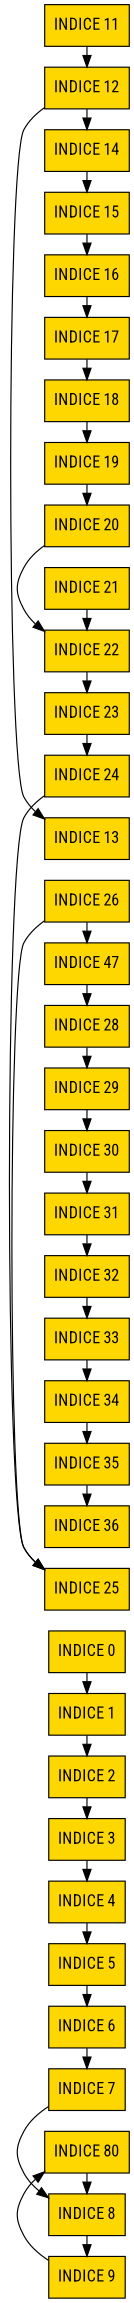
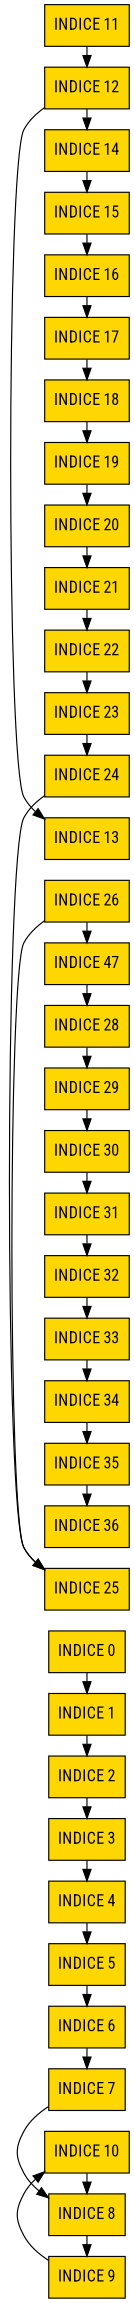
edge "INDICE 20" -> "INDICE 22": now "INDICE 20" -> "INDICE 21"
node "INDICE 80": label "INDICE 80" -> "INDICE 10"
